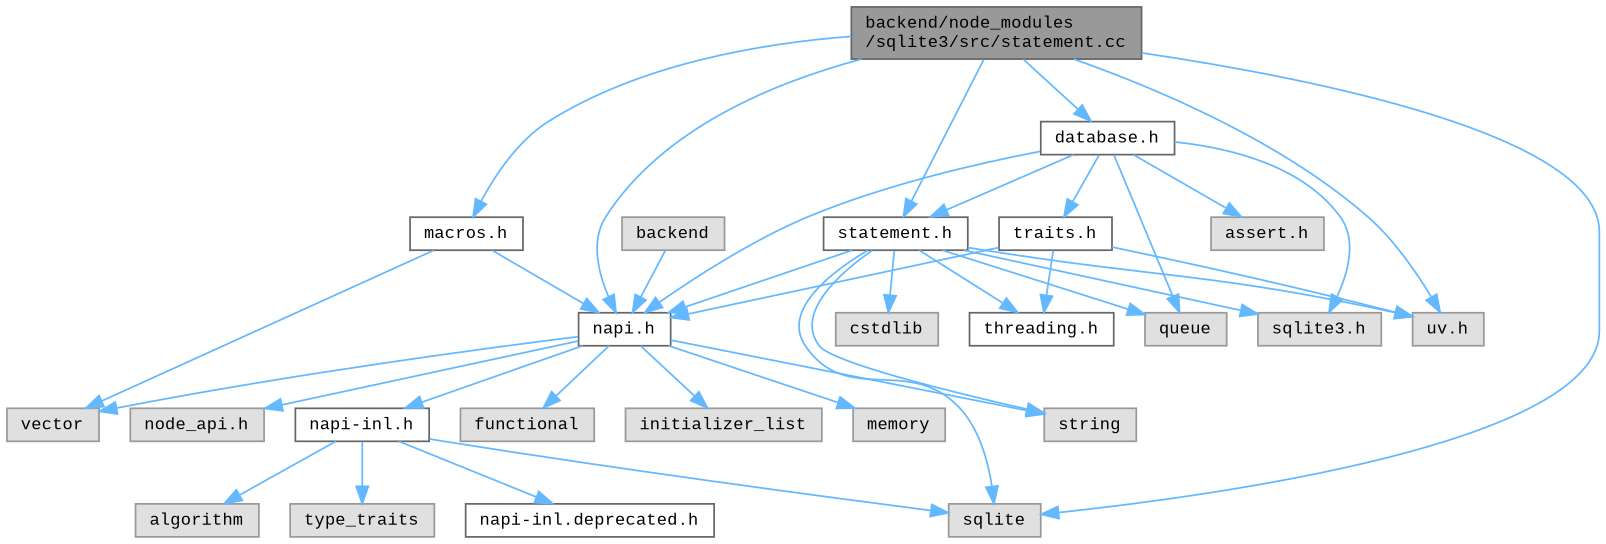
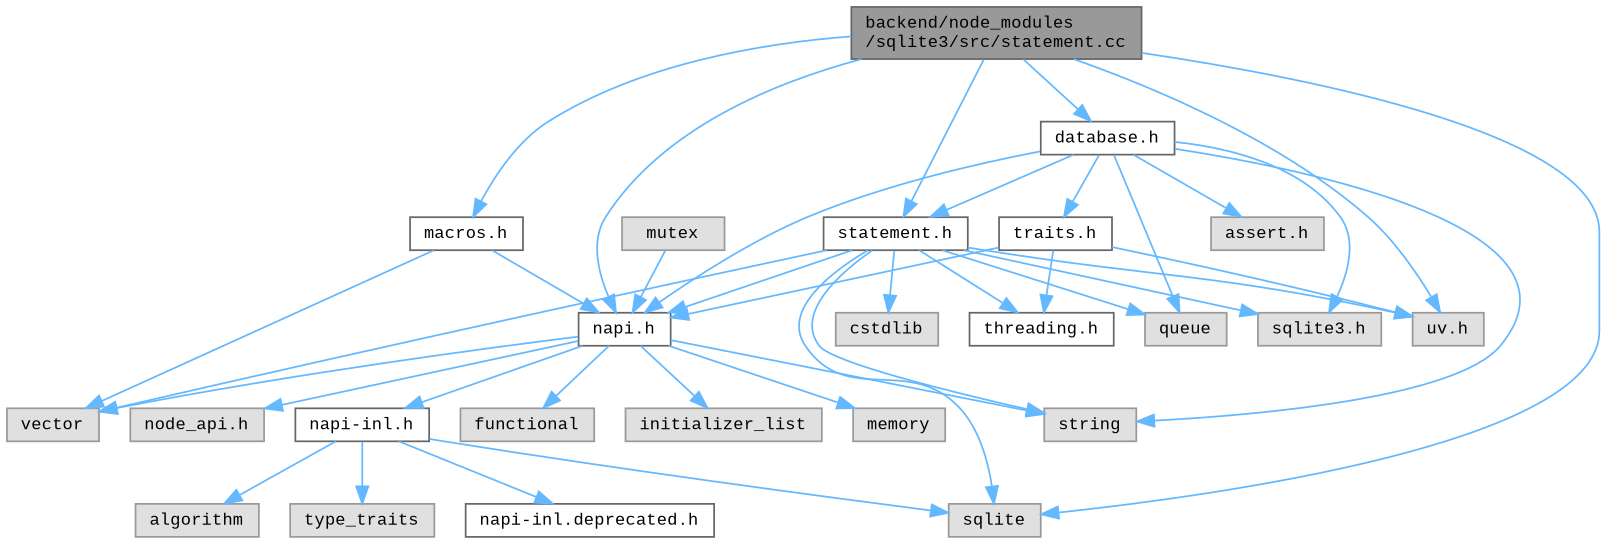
node "backend": label "backend" -> "mutex"
edge "database.h" -> "string": added
edge "statement.h" -> "vector": added
